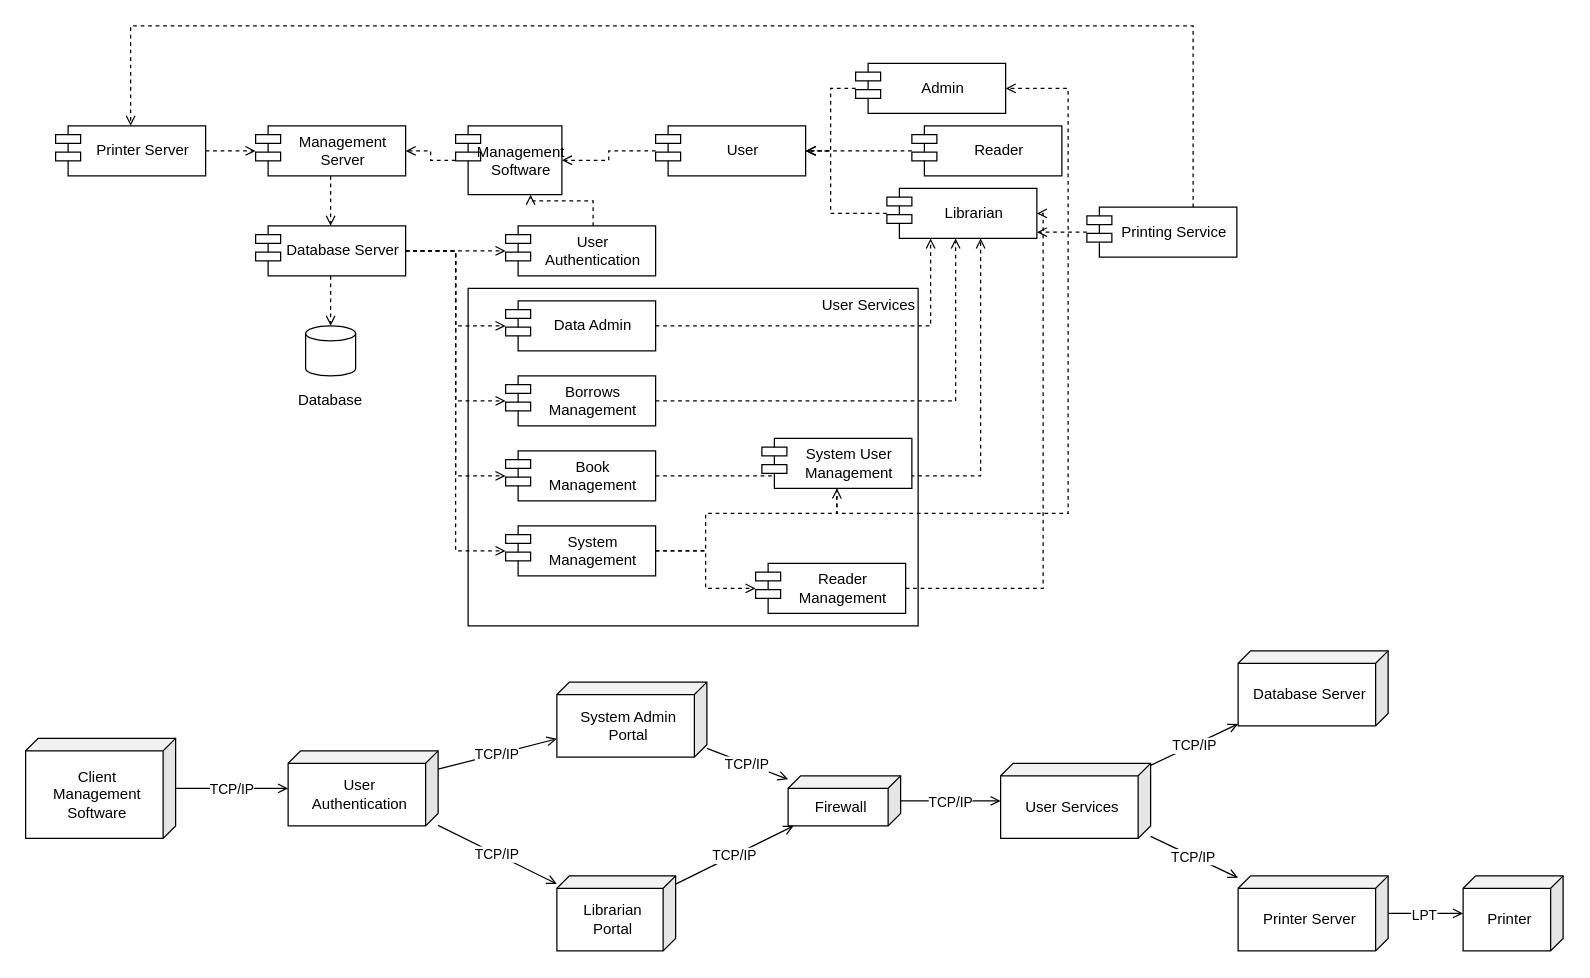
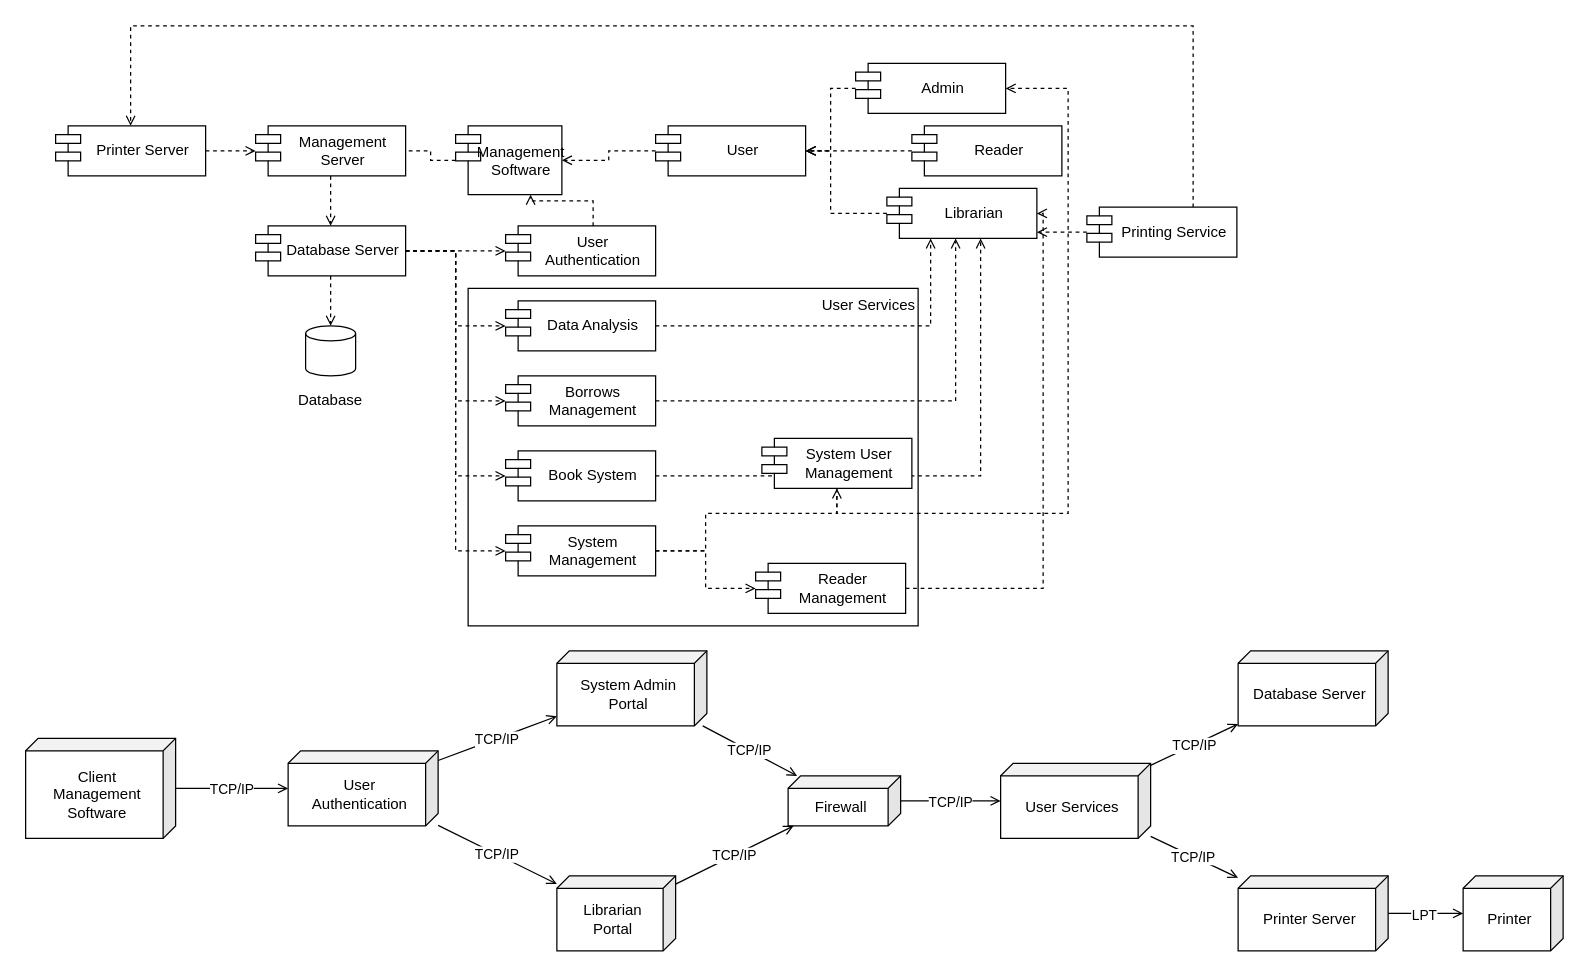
edge "Management Software" -> "Management Server": arrowhead open -> none
node "Data Admin": label "Data Admin" -> "Data Analysis"
node "Book Management": label "Book Management" -> "Book System"
node "System Admin Portal": moved (632, 719) -> (632, 688)
